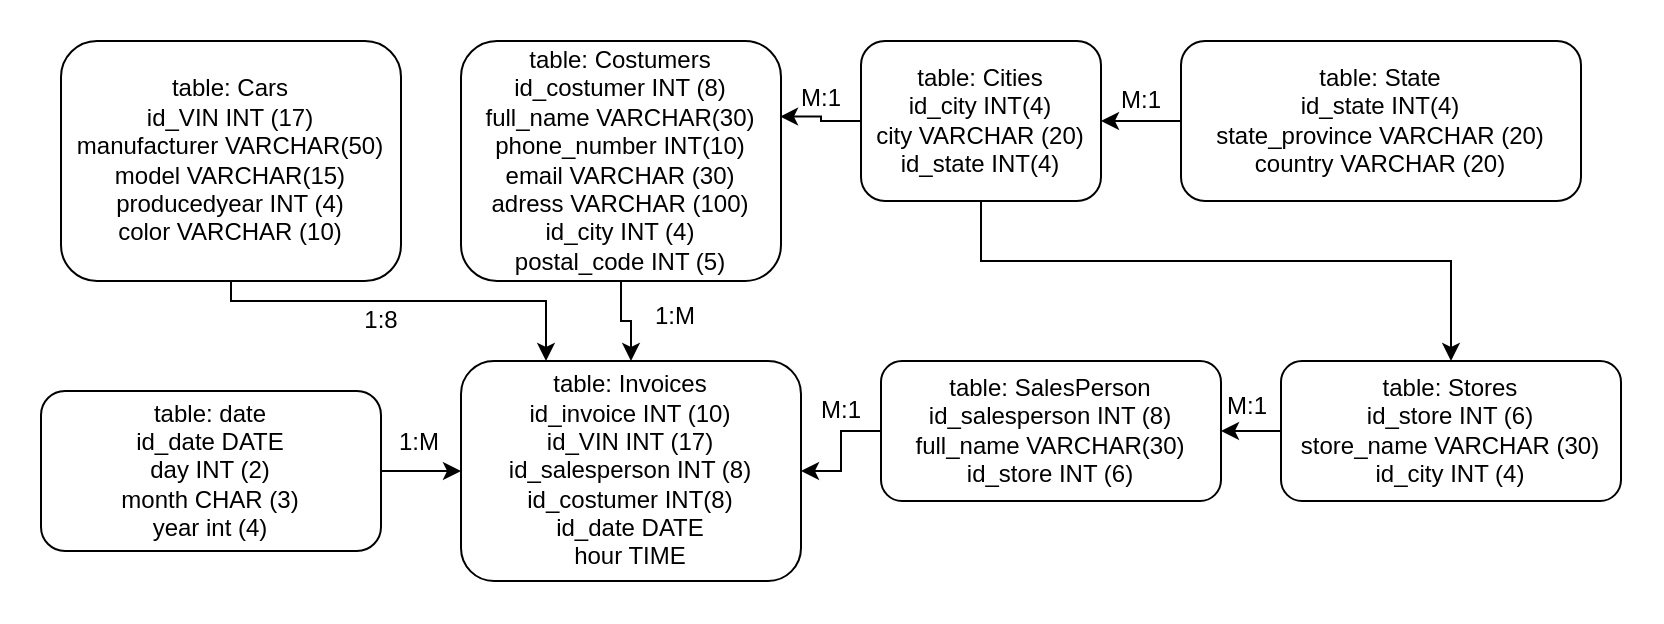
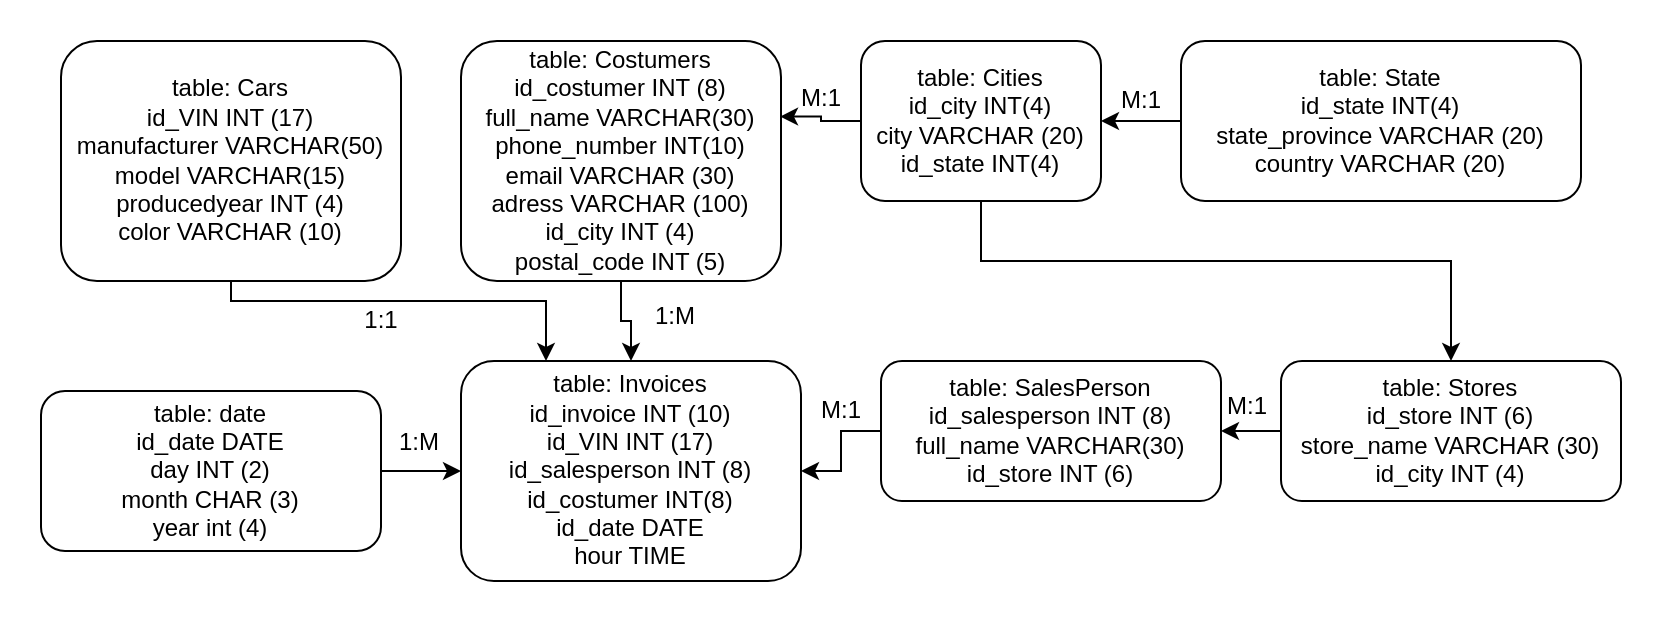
node "1:8": label "1:8" -> "1:1"
